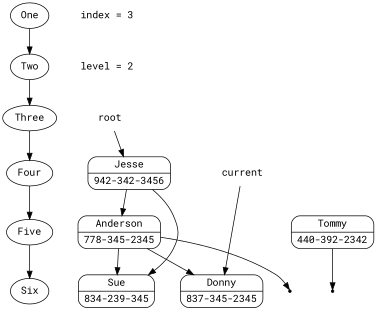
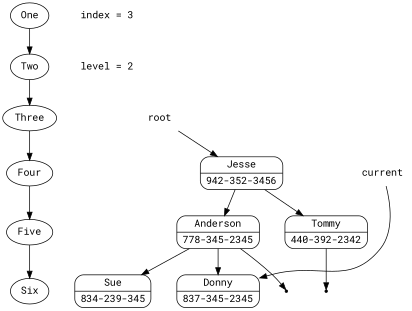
node "Jesse": text "942-342-3456" -> "942-352-3456"
edge "Jesse" -> "Sue": now "Jesse" -> "Tommy"
